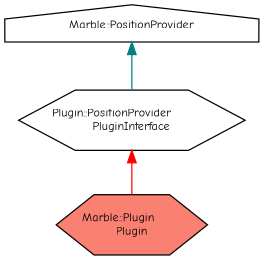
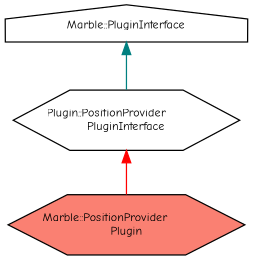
node "Marble::PositionProvider": label "Marble::PositionProvider" -> "Marble::PluginInterface"
node "Marble::Plugin Plugin": label "Marble::Plugin Plugin" -> "Marble::PositionProvider Plugin"
